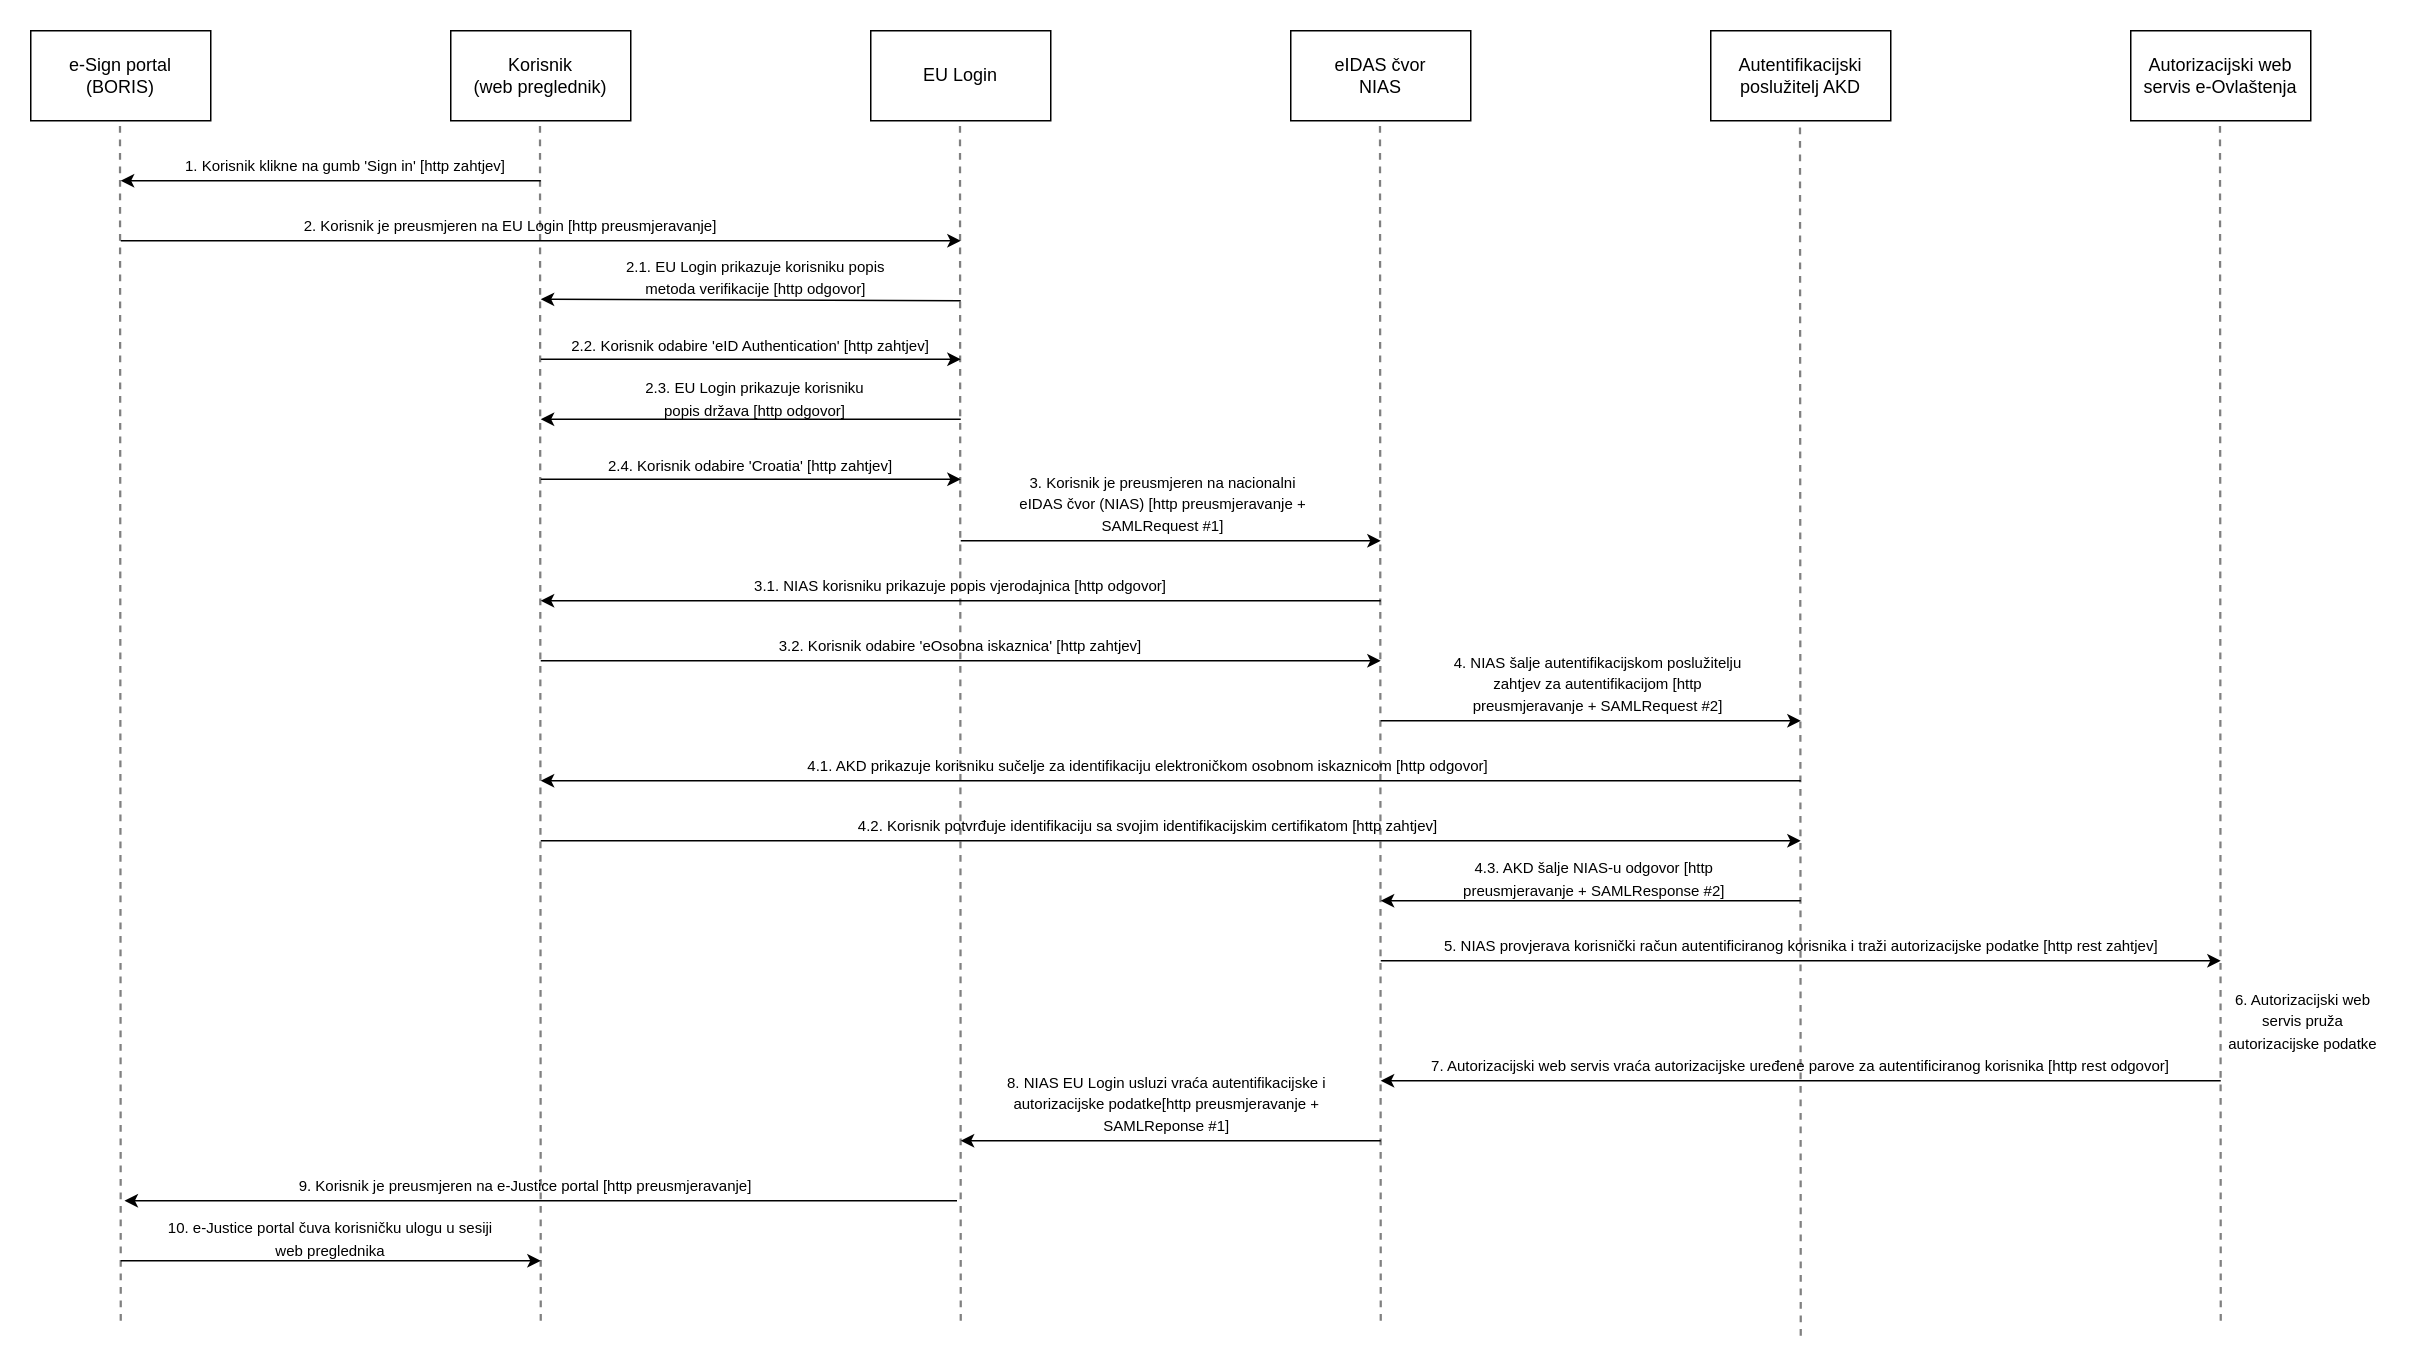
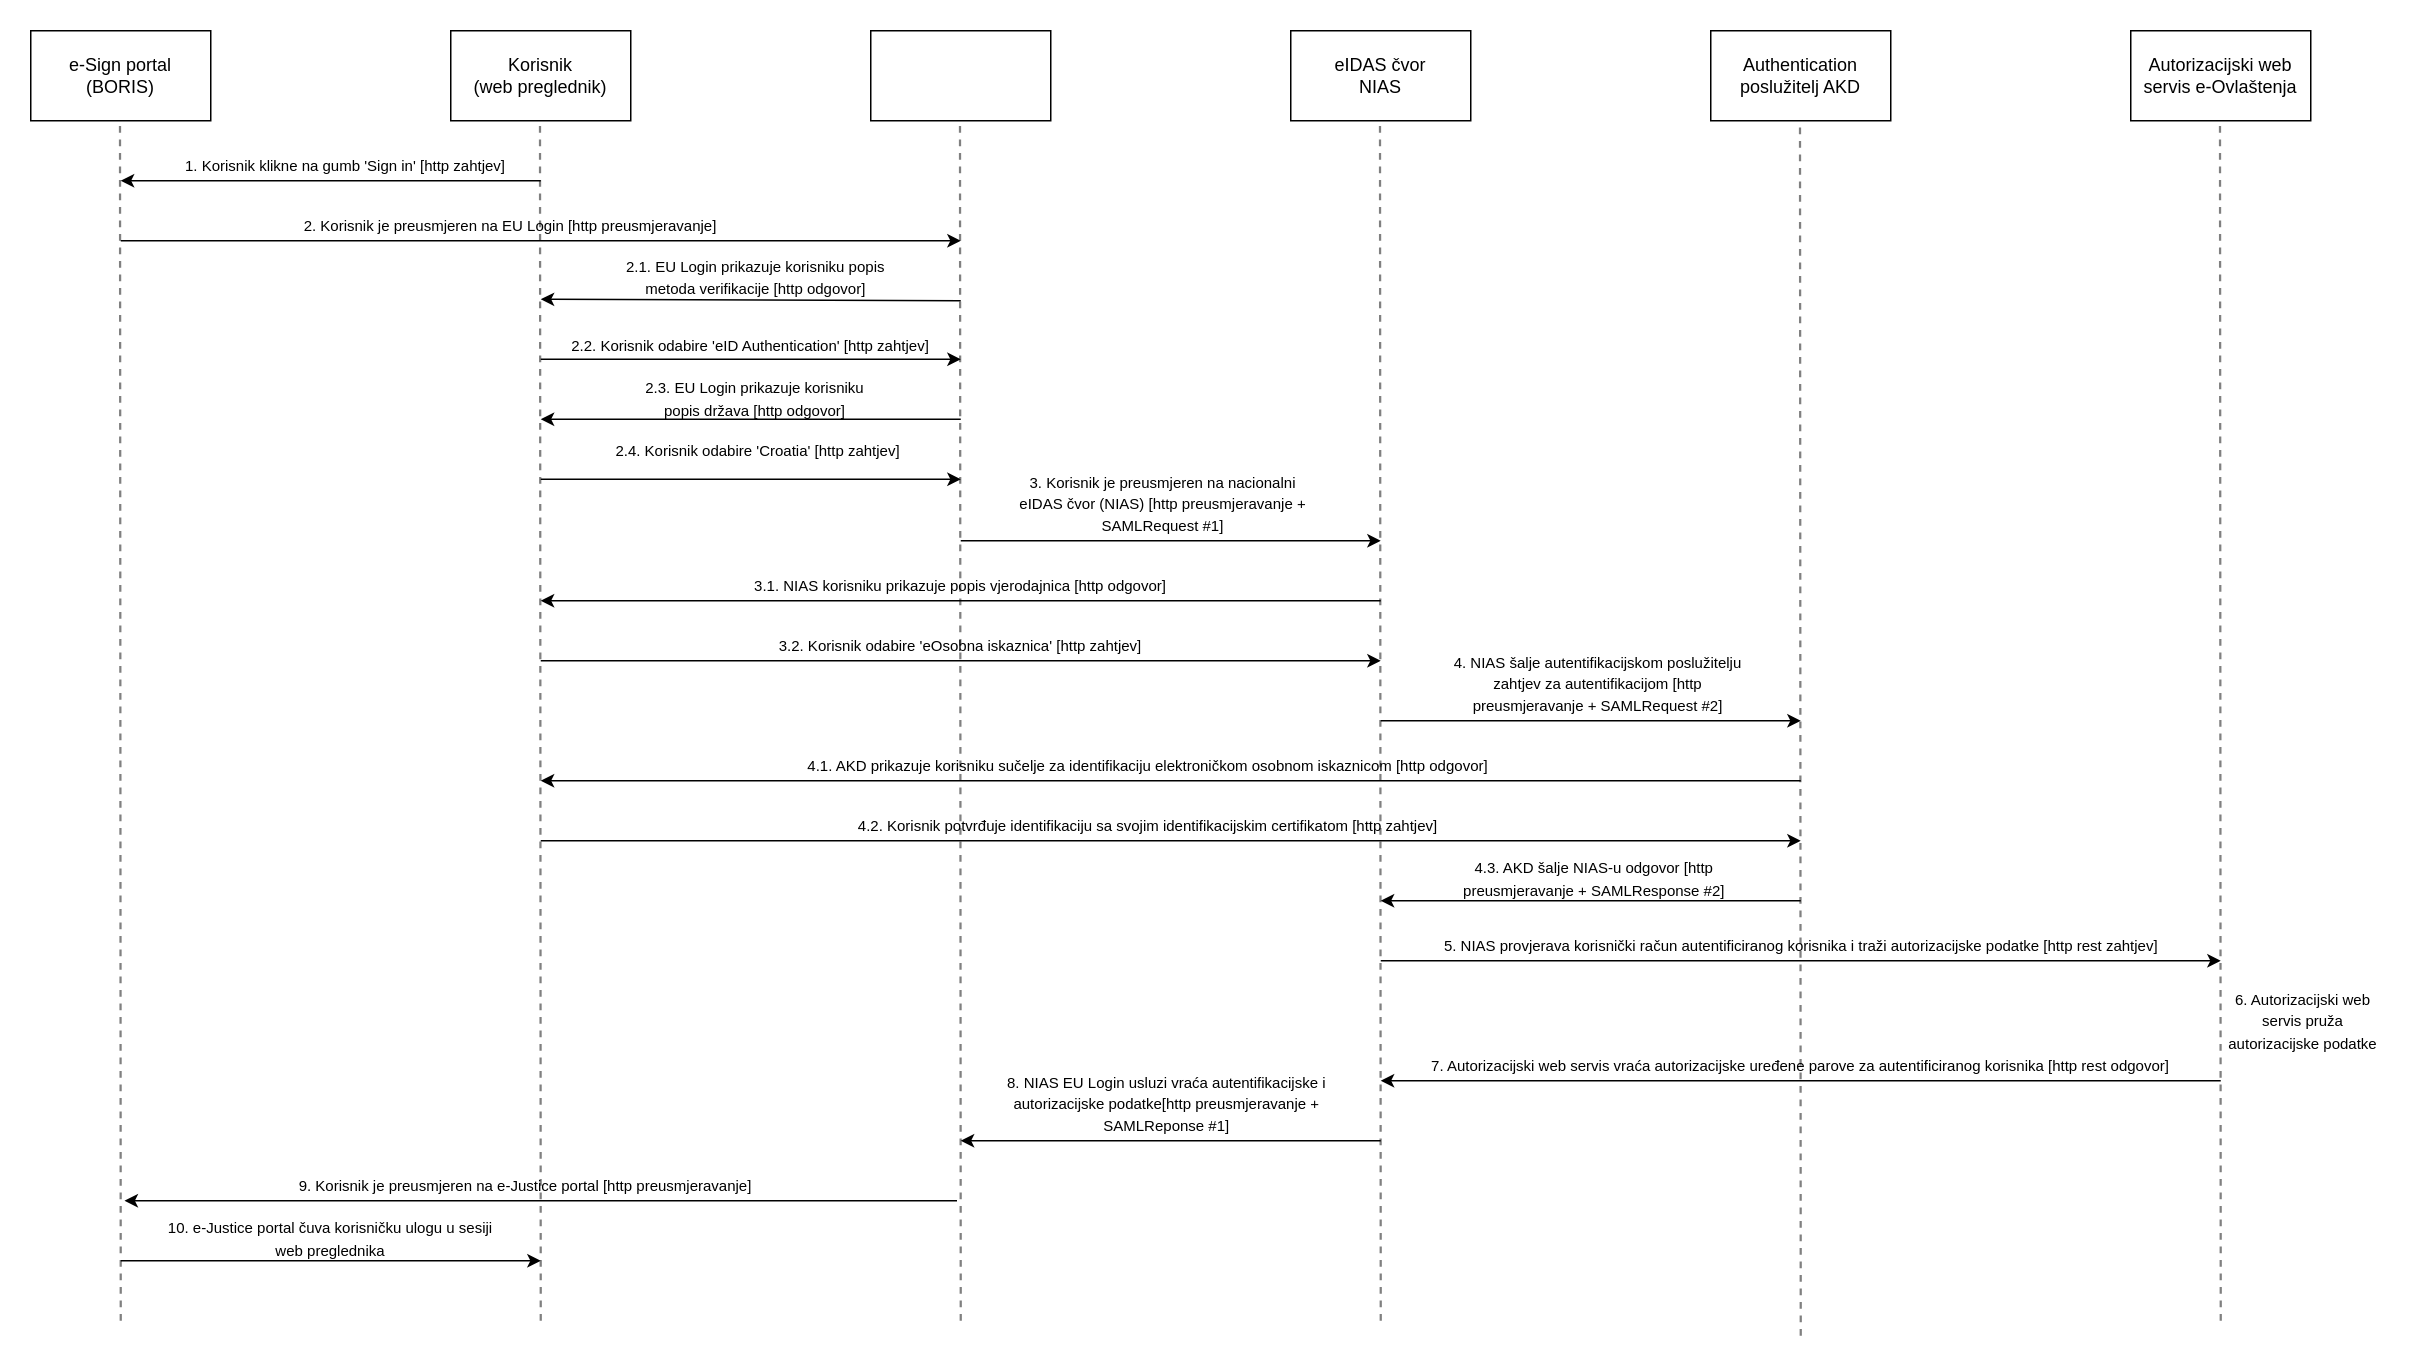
node "EU Login": removed
node "Autentifikacijski poslužitelj AKD": label "Autentifikacijski poslužitelj AKD" -> "Authentication poslužitelj AKD"
node "2.4. Korisnik odabire 'Croatia' [http zahtjev]": moved (751, 466) -> (758, 451)
